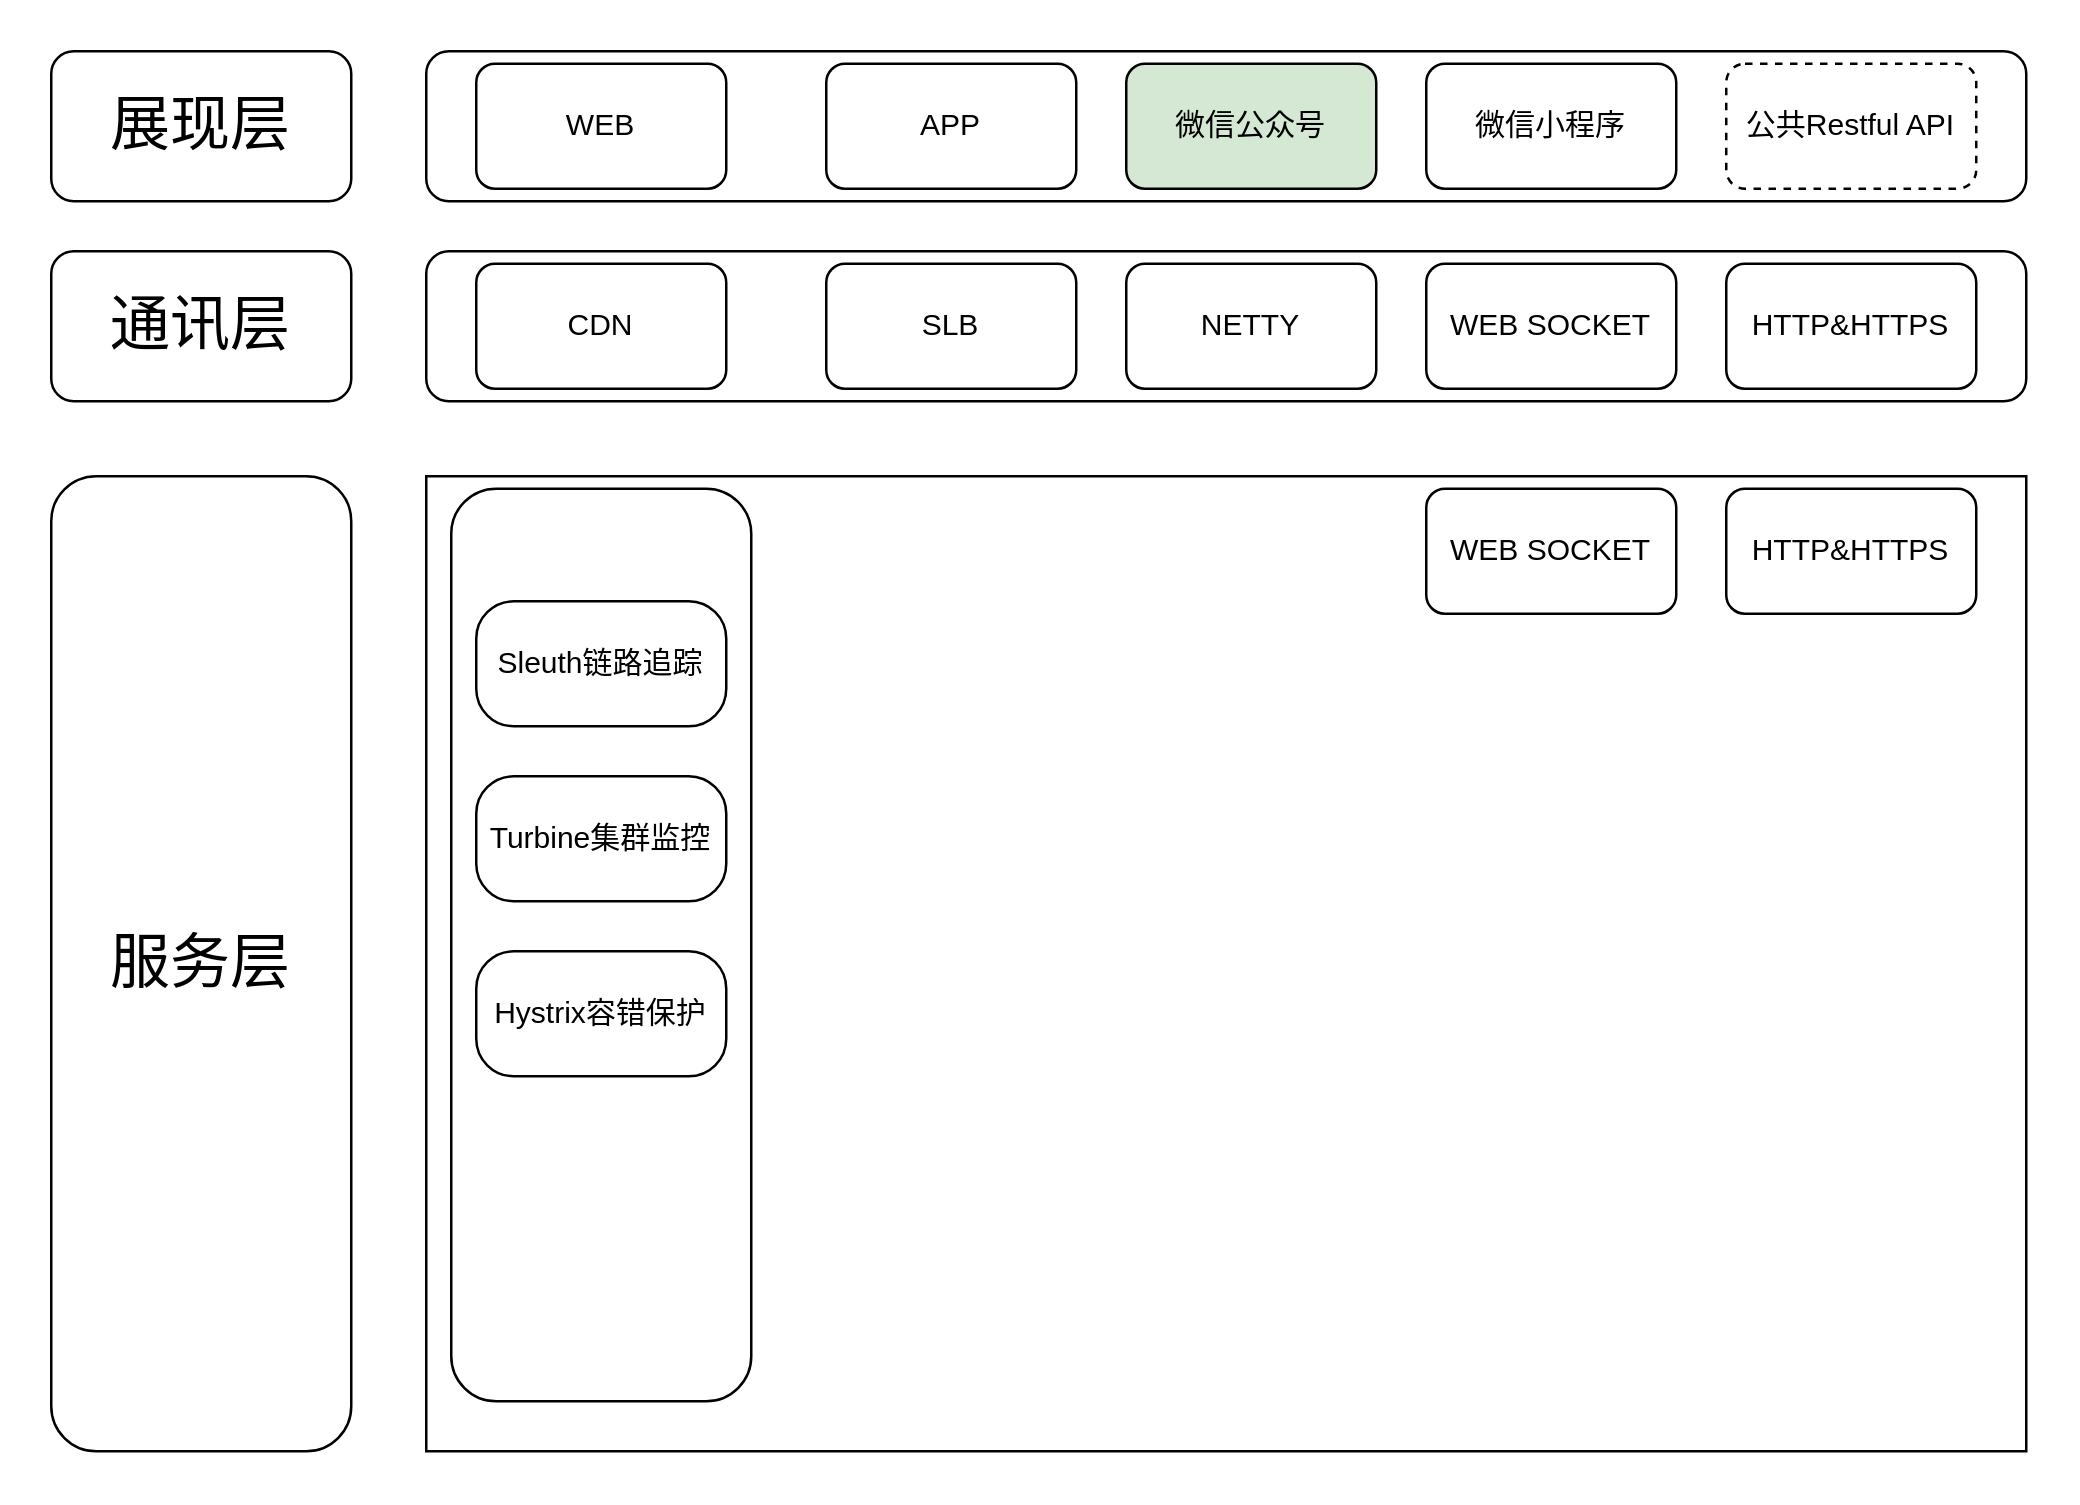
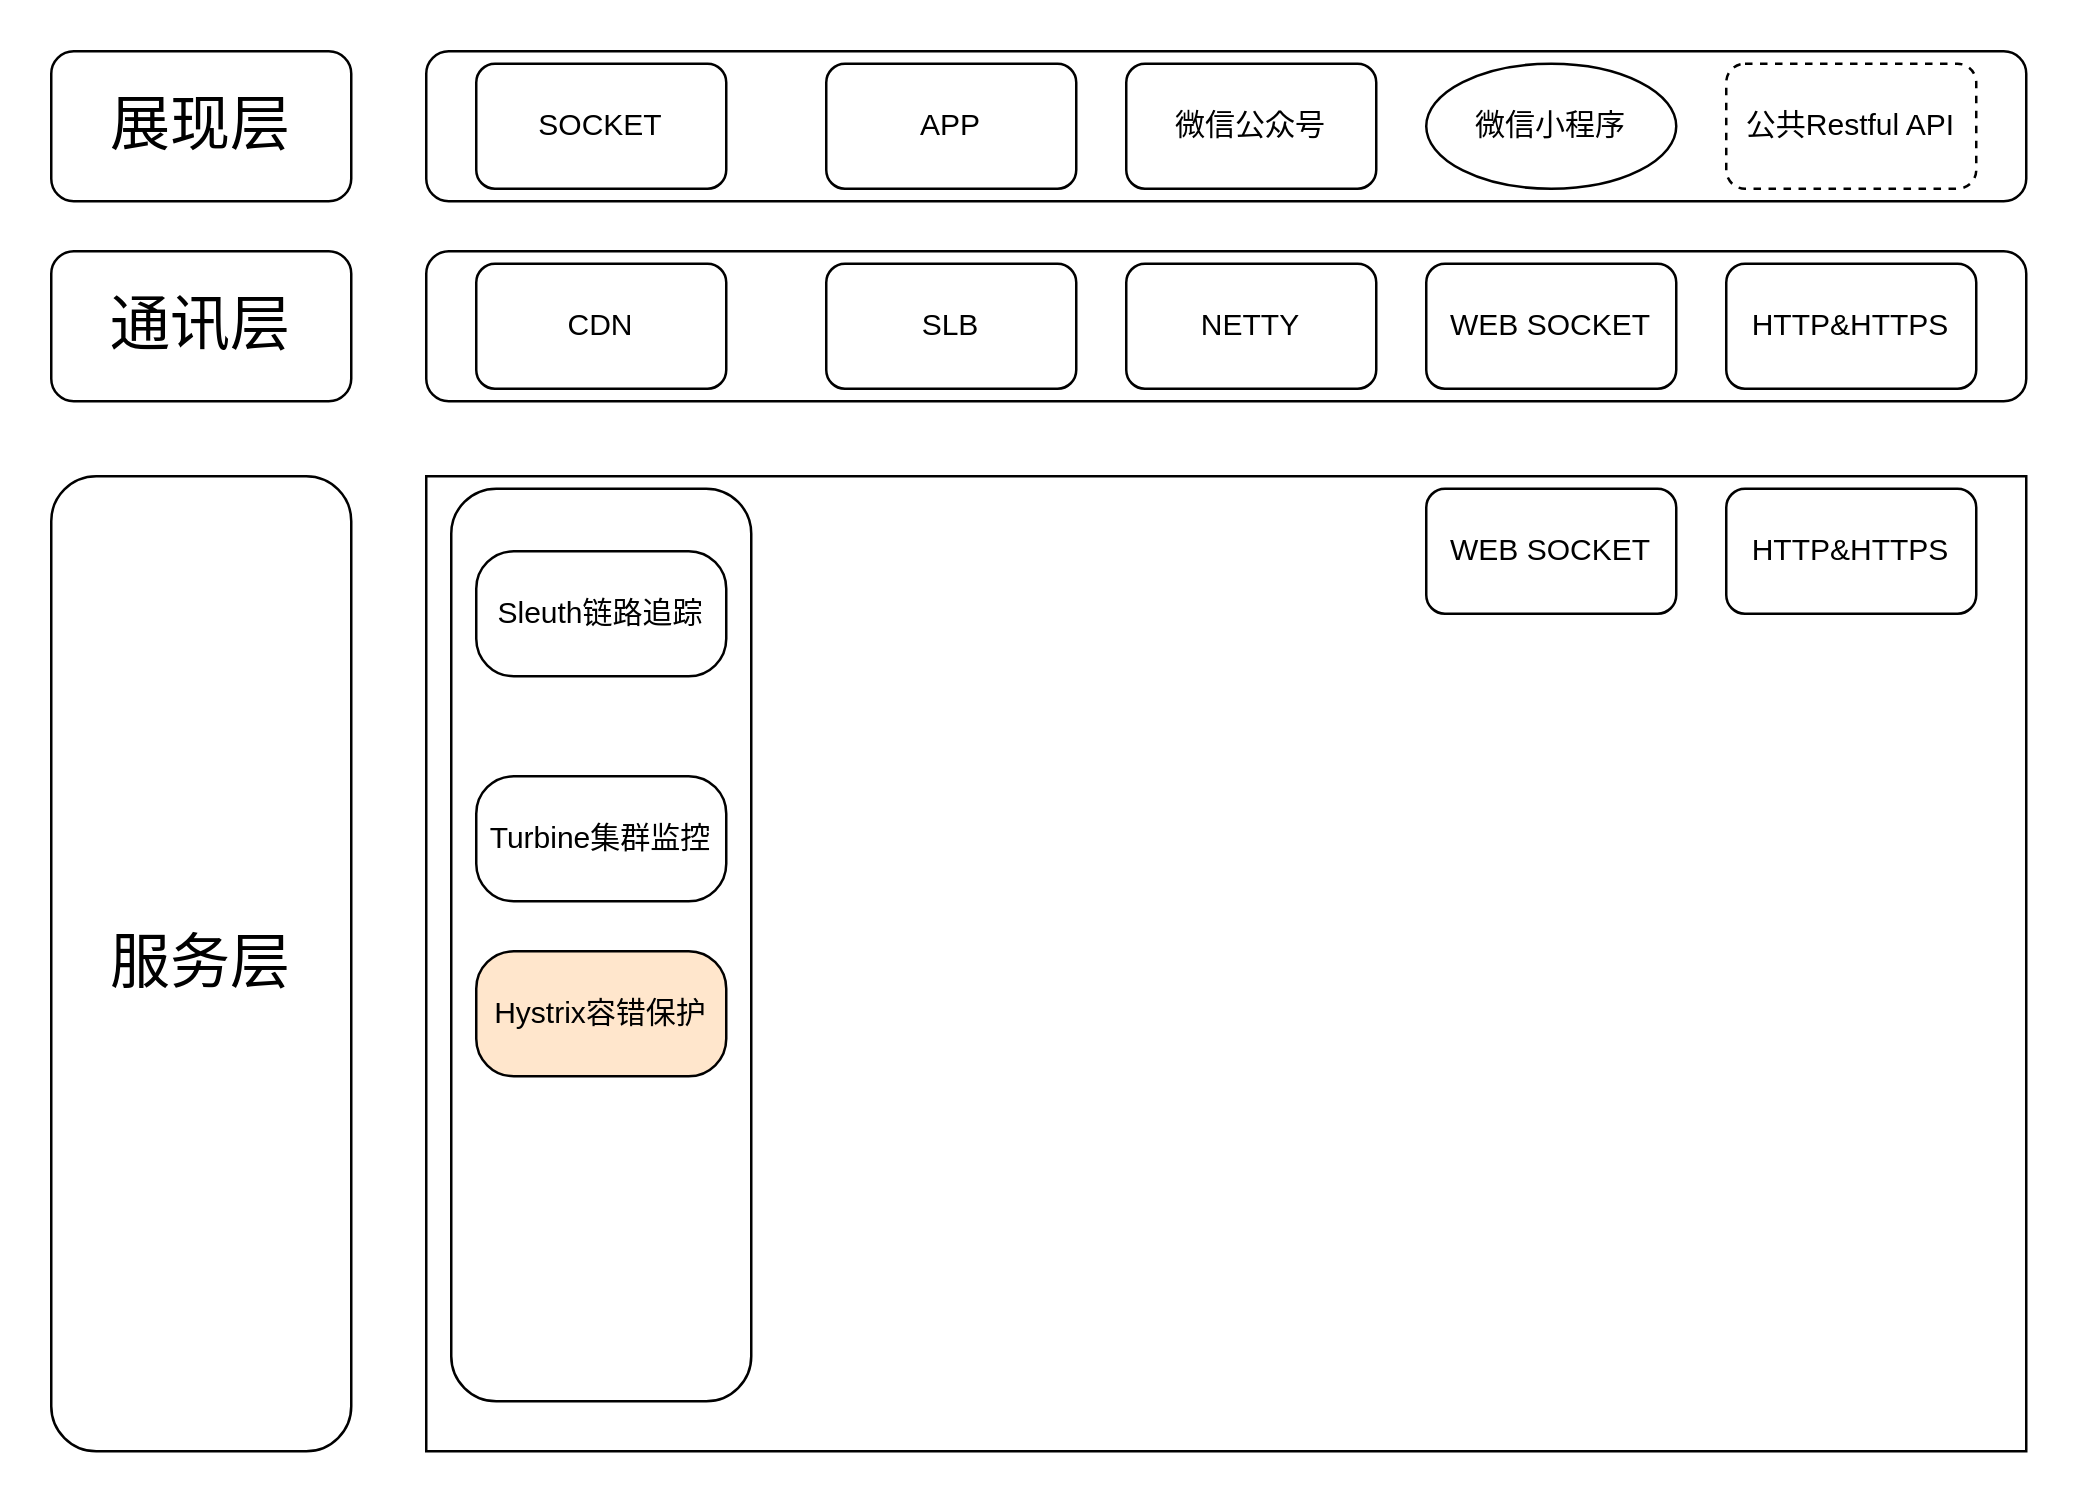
node "WEB": label "WEB" -> "SOCKET"
node "微信公众号": fillcolor #d5e8d4 -> #ffffff
node "微信小程序": shape rounded rectangle -> ellipse
node "Sleuth链路追踪": moved (601, 664) -> (601, 614)
node "Hystrix容错保护": fillcolor #ffffff -> #ffe6cc
